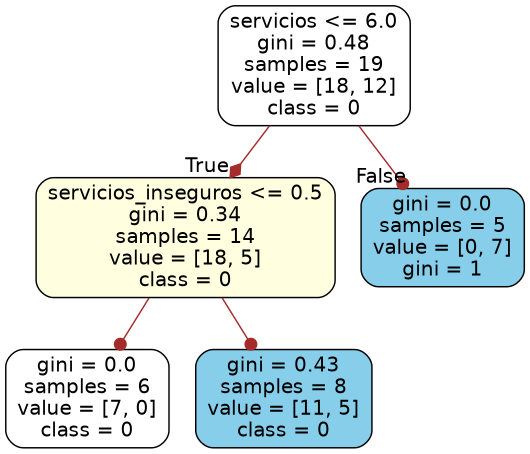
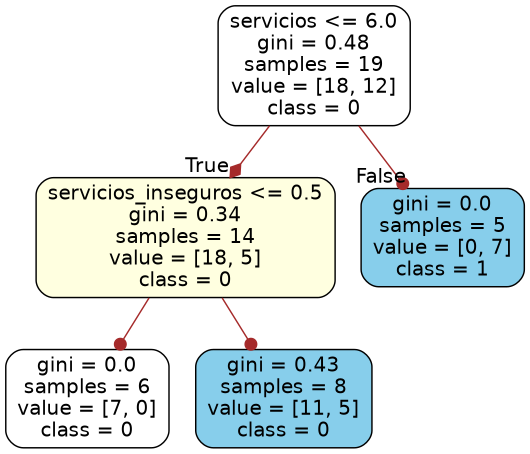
node "gini = 0.0 samples = 5 value = [0, 7] gini = 1": label "gini = 0.0 samples = 5 value = [0, 7] gini = 1" -> "gini = 0.0 samples = 5 value = [0, 7] class = 1"
